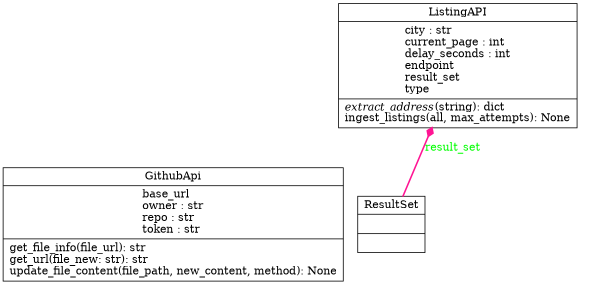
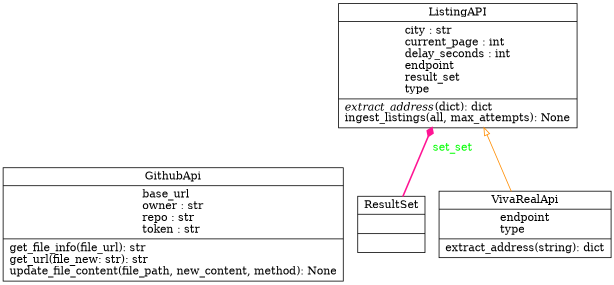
node "ListingAPI": text "(string): dict" -> "(dict): dict"
edge "ResultSet" -> "ListingAPI": label "result_set" -> "set_set"
node "VivaRealApi": added
